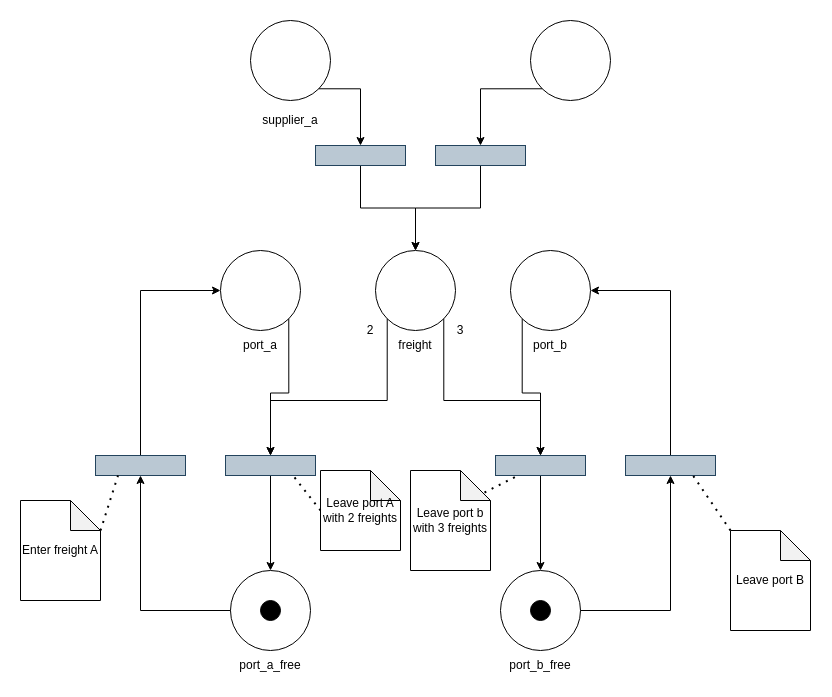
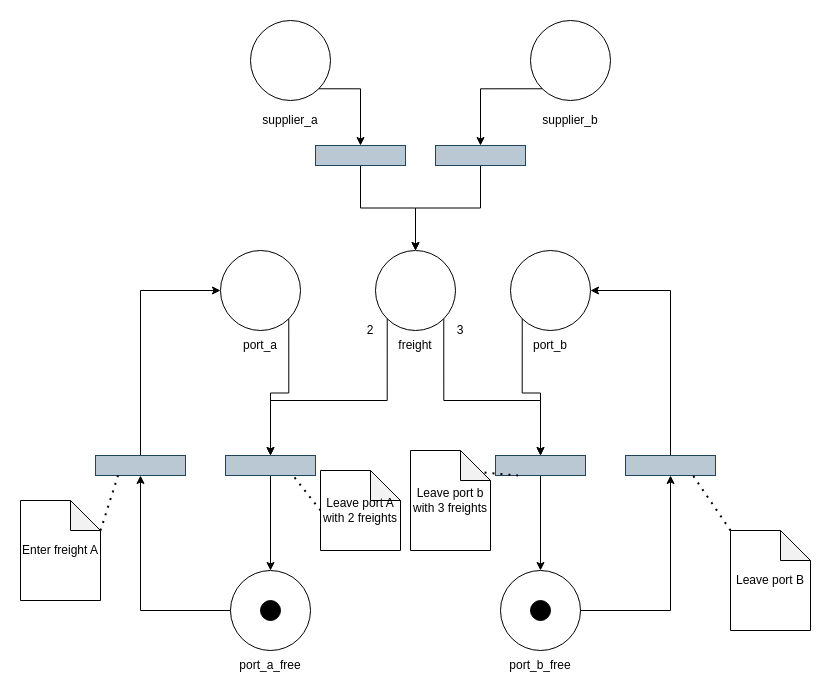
node "supplier_b": added
node "Leave port b with 3 freights": moved (451, 521) -> (451, 501)
